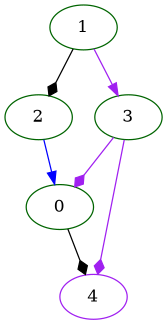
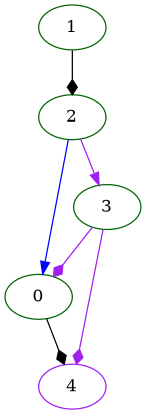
edge "1" -> "3": now "2" -> "3"
